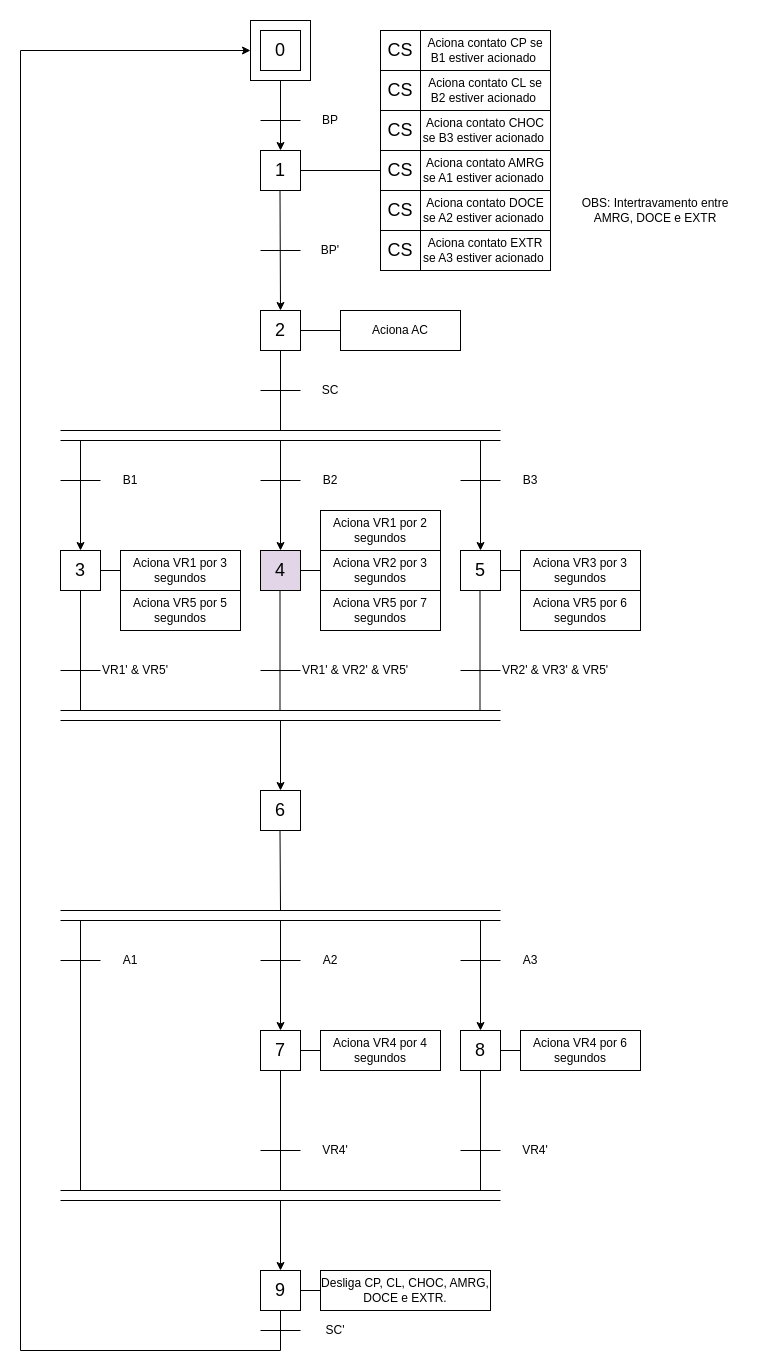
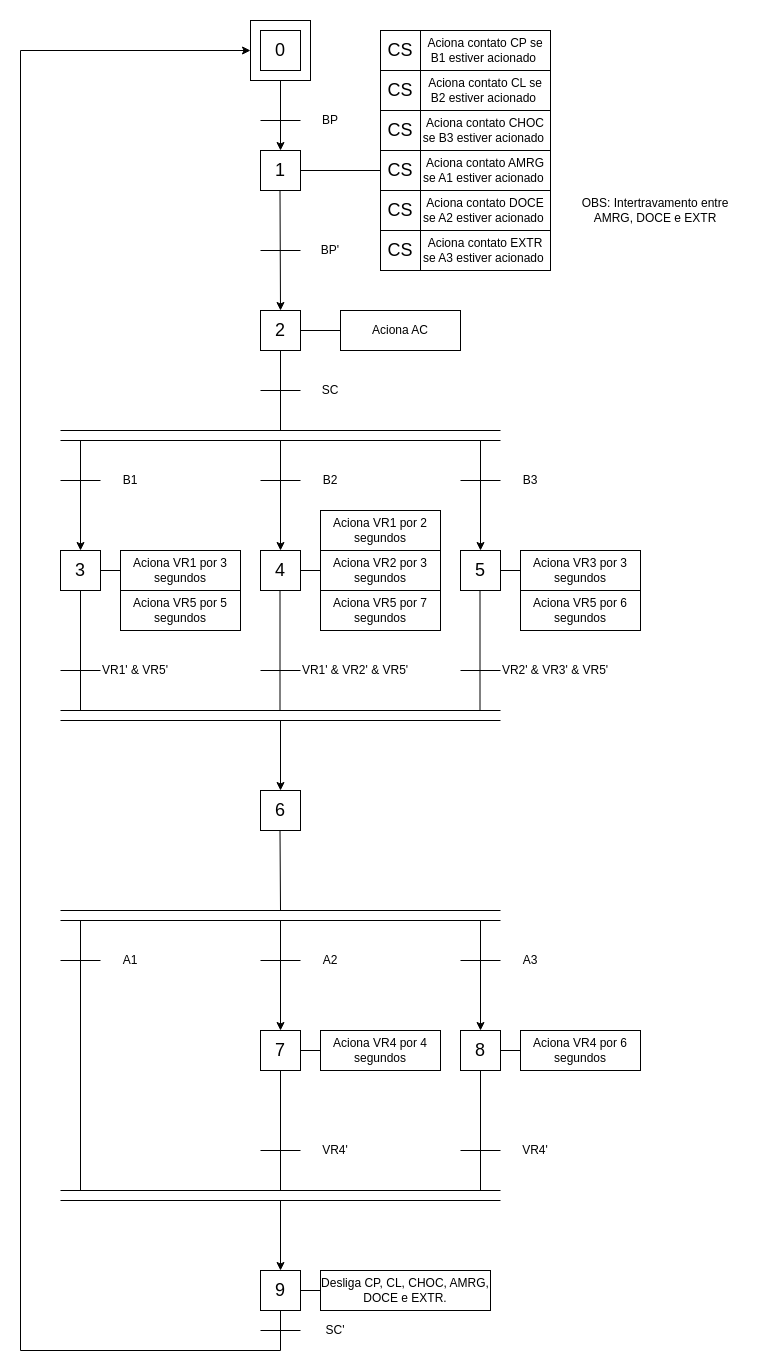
node "4": fillcolor #e1d5e7 -> #ffffff
